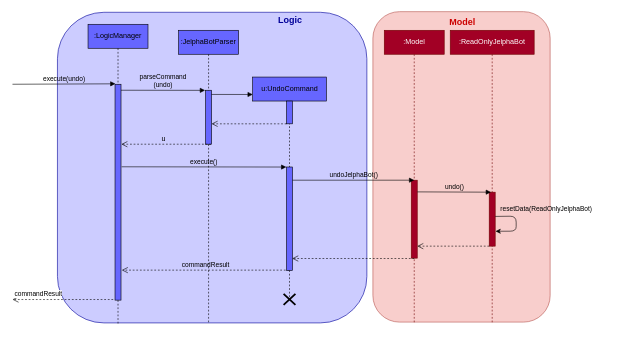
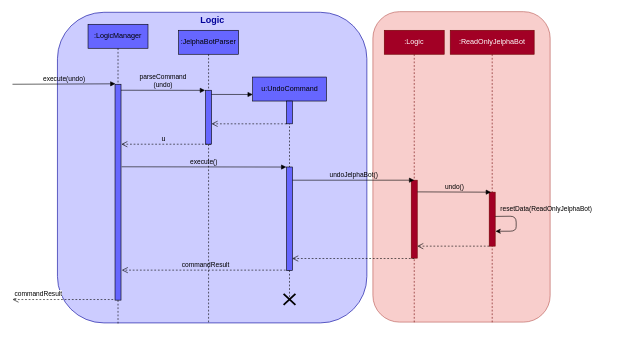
node "Logic": moved (290, 20) -> (212, 20)
node "Model": removed
node ":Model": label ":Model" -> ":Logic"
